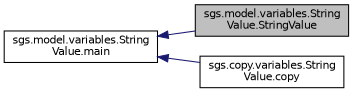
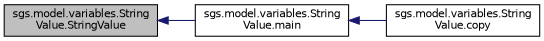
edge "sgs.model.variables.String Value.StringValue" -> "sgs.model.variables.String Value.main": reversed
node "sgs.copy.variables.String Value.copy": label "sgs.copy.variables.String Value.copy" -> "sgs.model.variables.String Value.copy"
